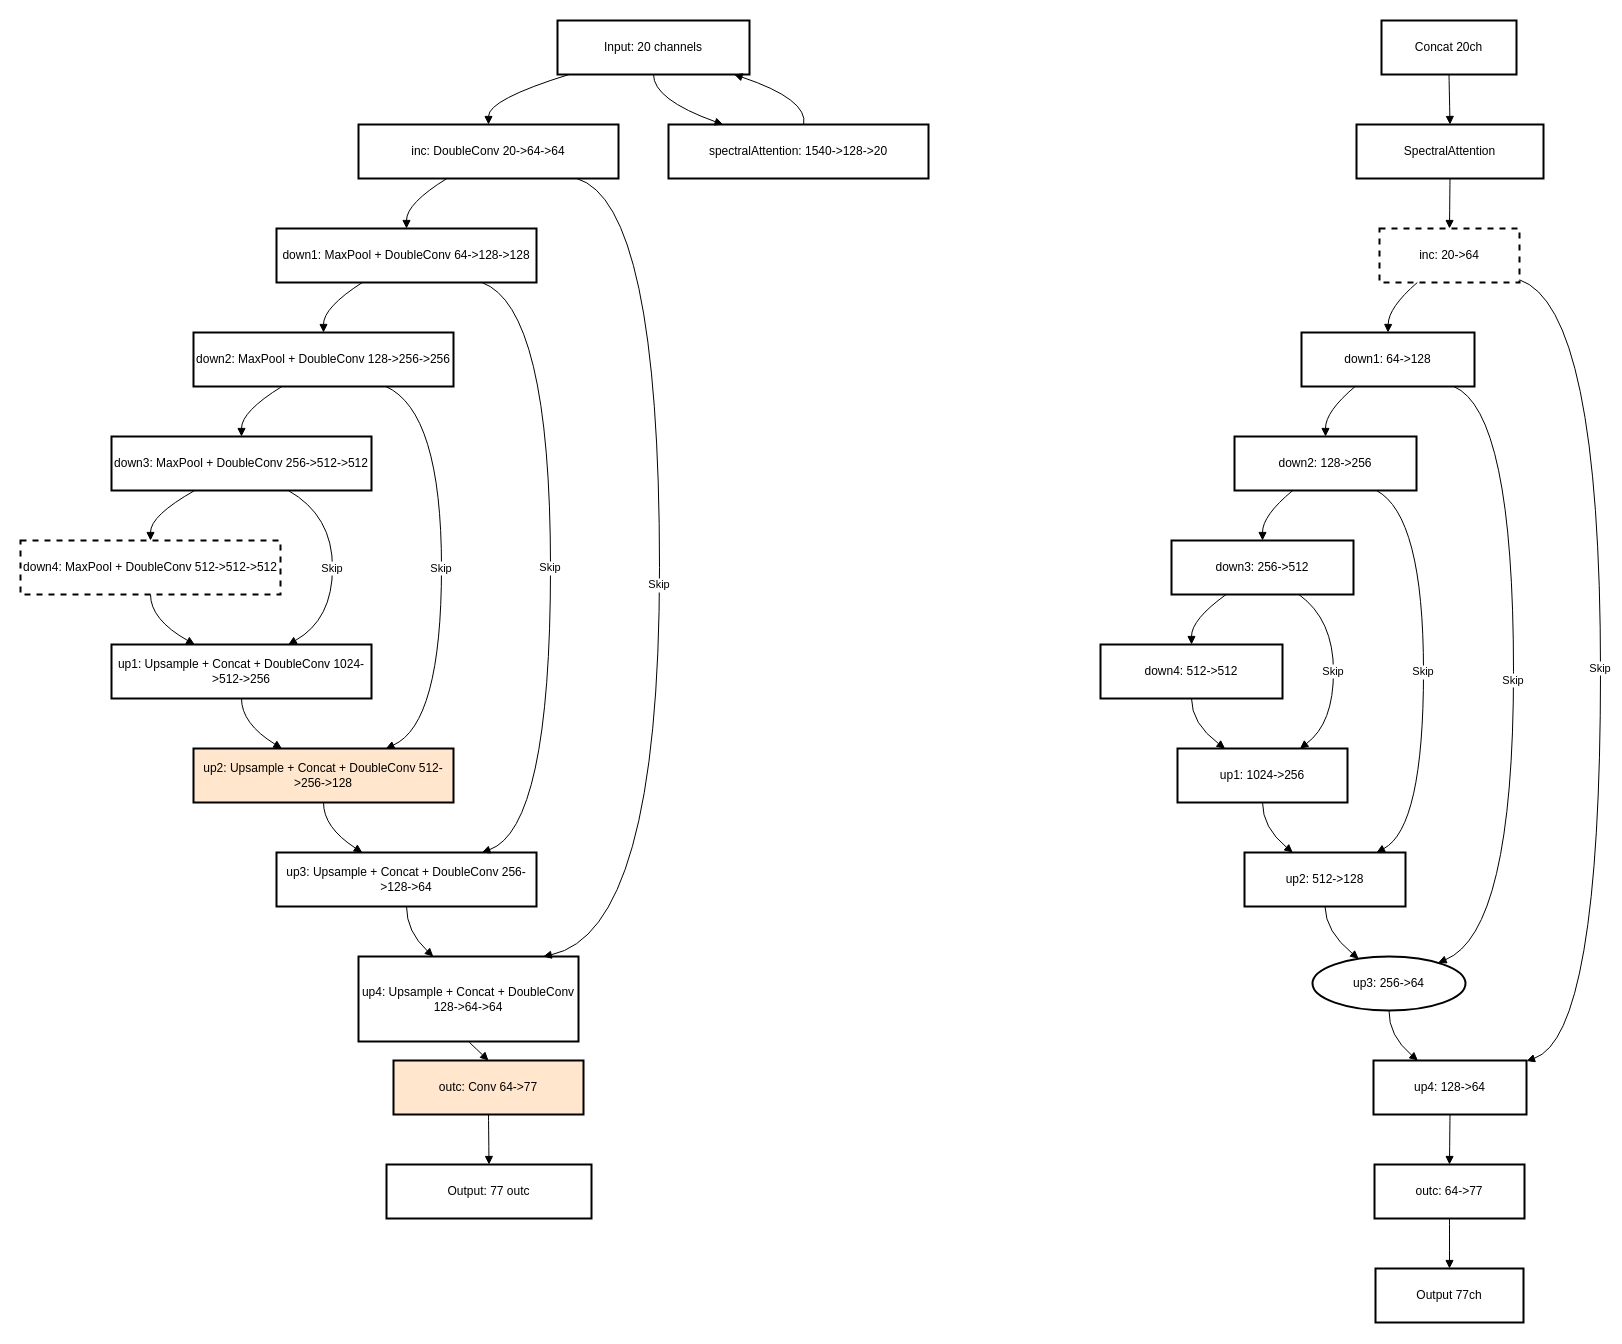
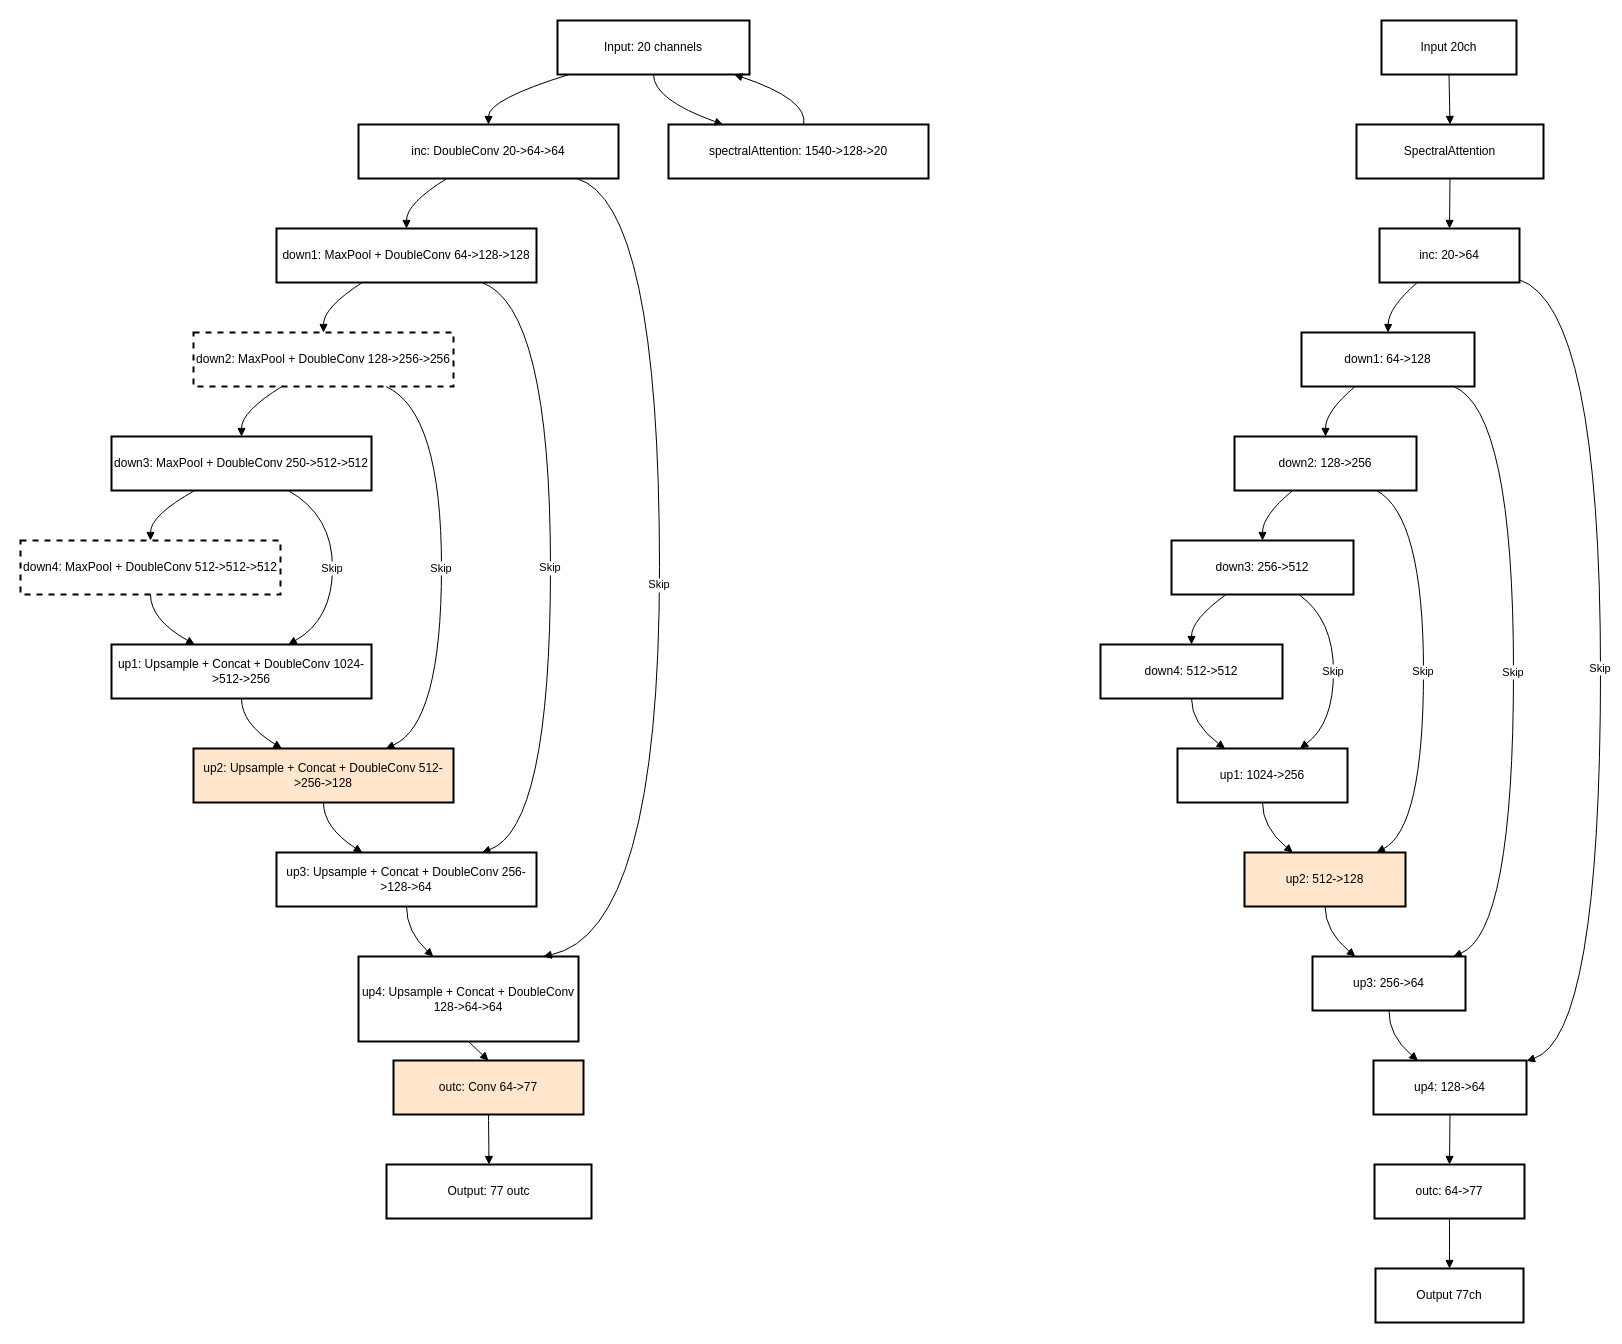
node "Concat 20ch": label "Concat 20ch" -> "Input 20ch"
node "inc: 20->64": style dashed -> solid
node "down2: MaxPool + DoubleConv 128->256->256": style solid -> dashed
node "down3: MaxPool + DoubleConv 256->512->512": label "down3: MaxPool + DoubleConv 256->512->512" -> "down3: MaxPool + DoubleConv 250->512->512"
node "up2: 512->128": fillcolor #ffffff -> #ffe6cc
node "up3: 256->64": shape ellipse -> rectangle
